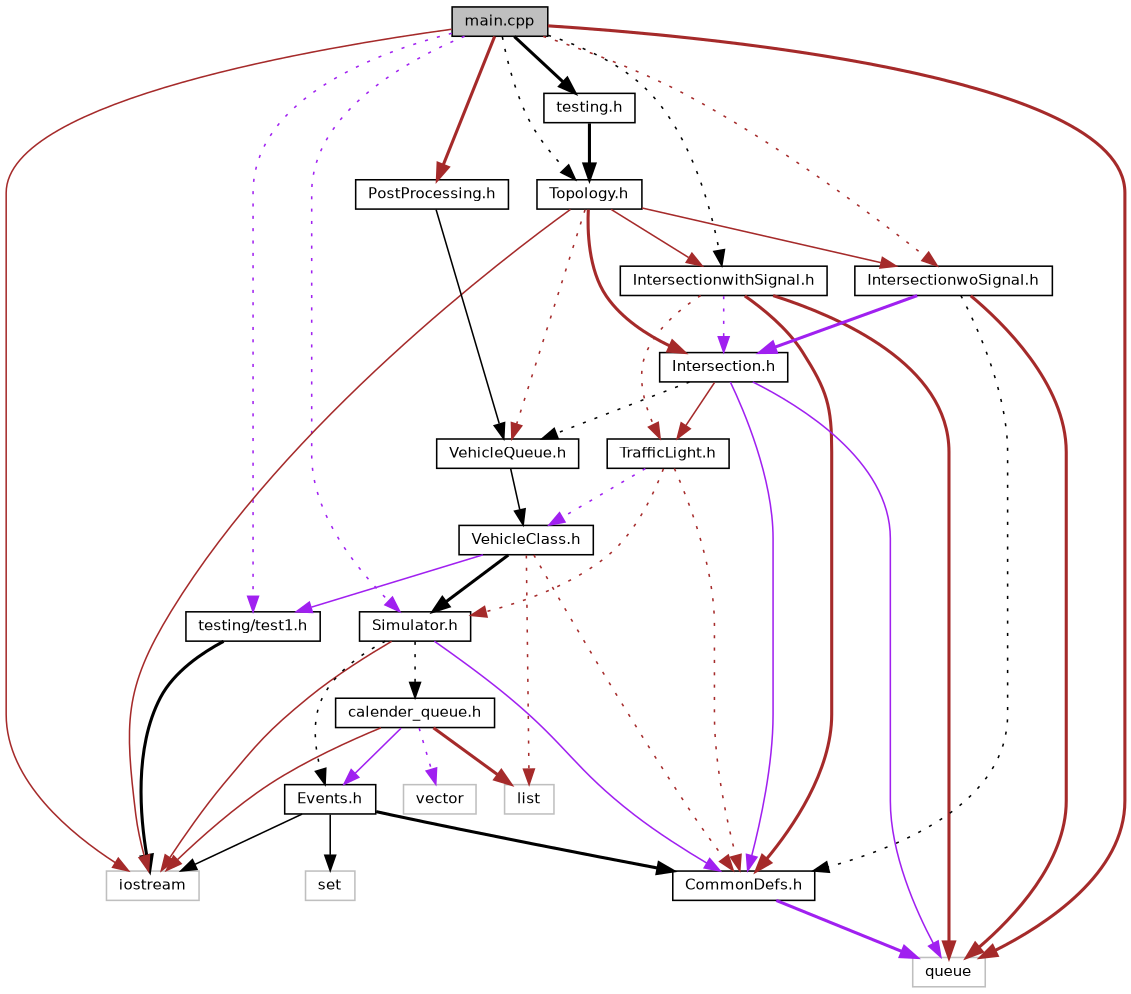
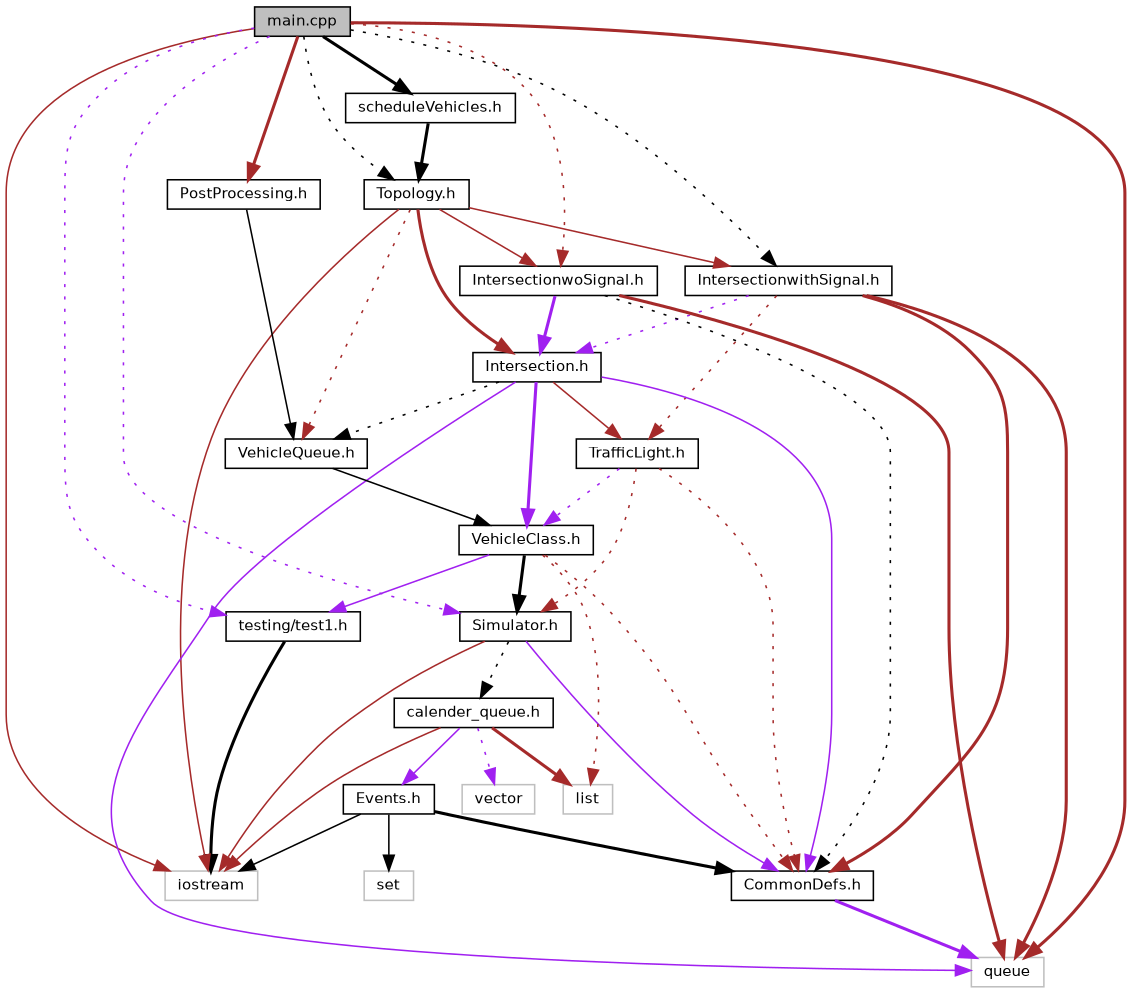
node "testing.h": label "testing.h" -> "scheduleVehicles.h"
edge "Intersection.h" -> "VehicleClass.h": added
edge "Simulator.h" -> "Events.h": removed
